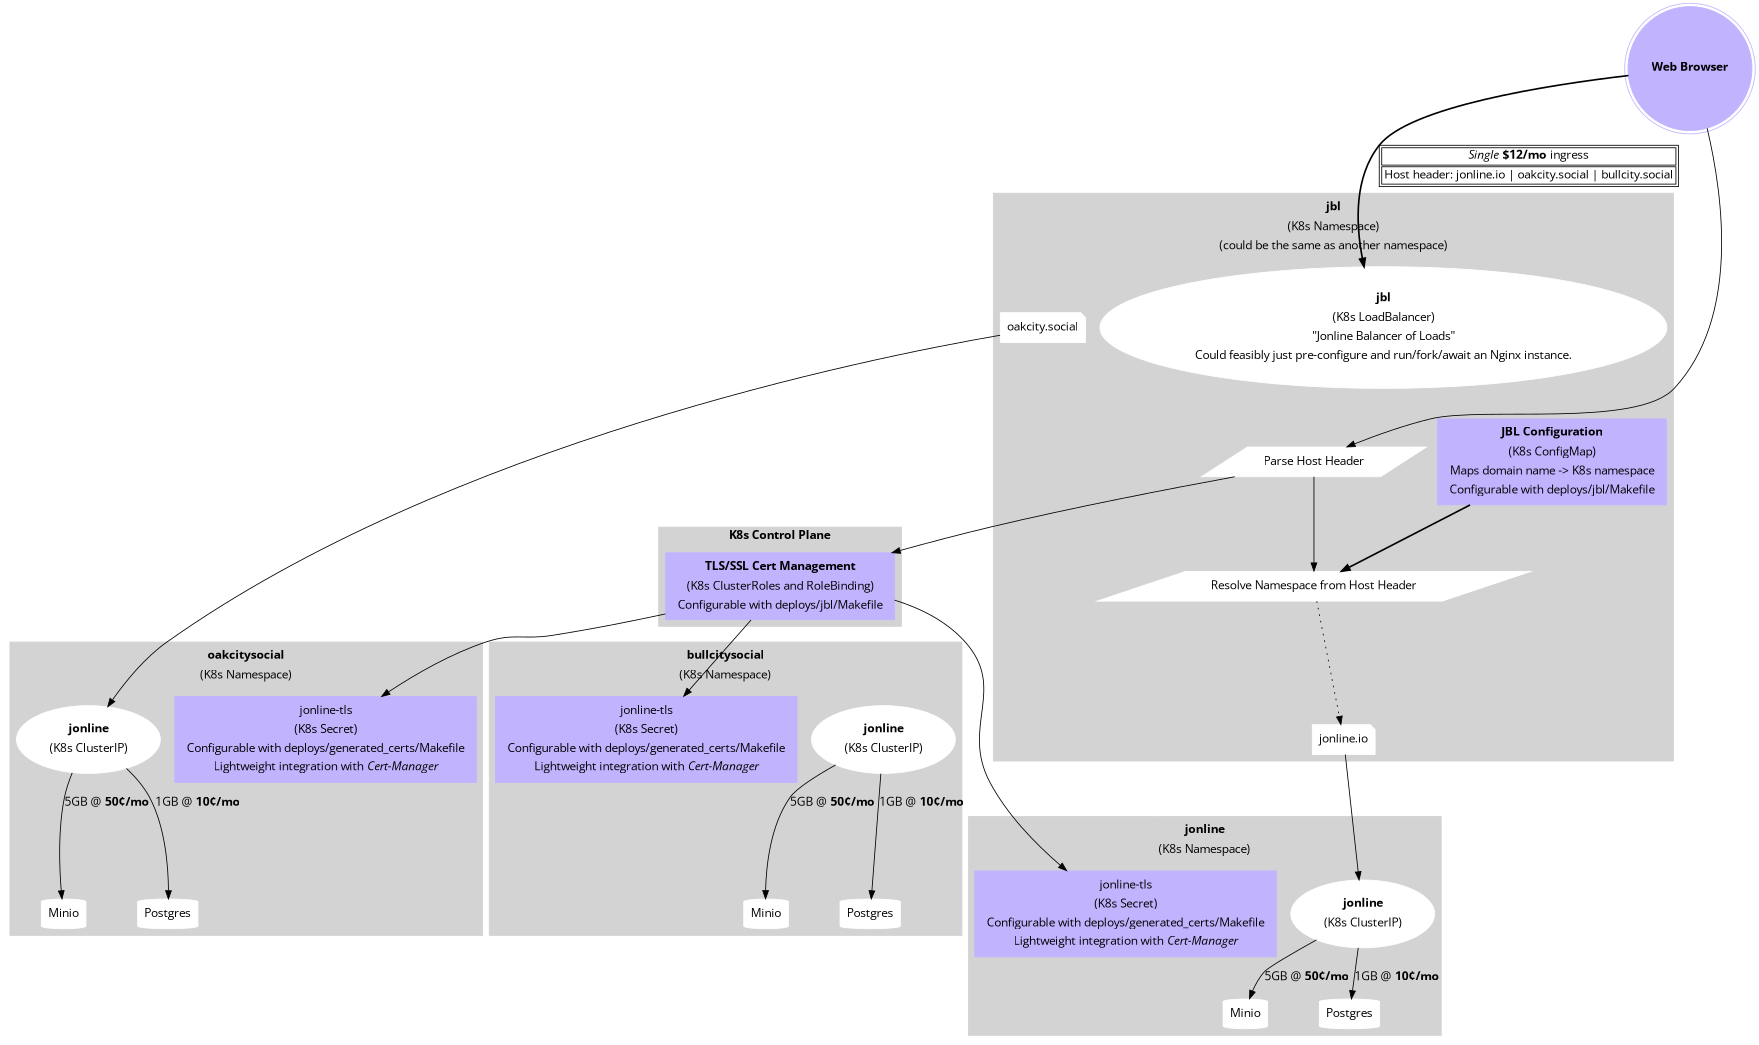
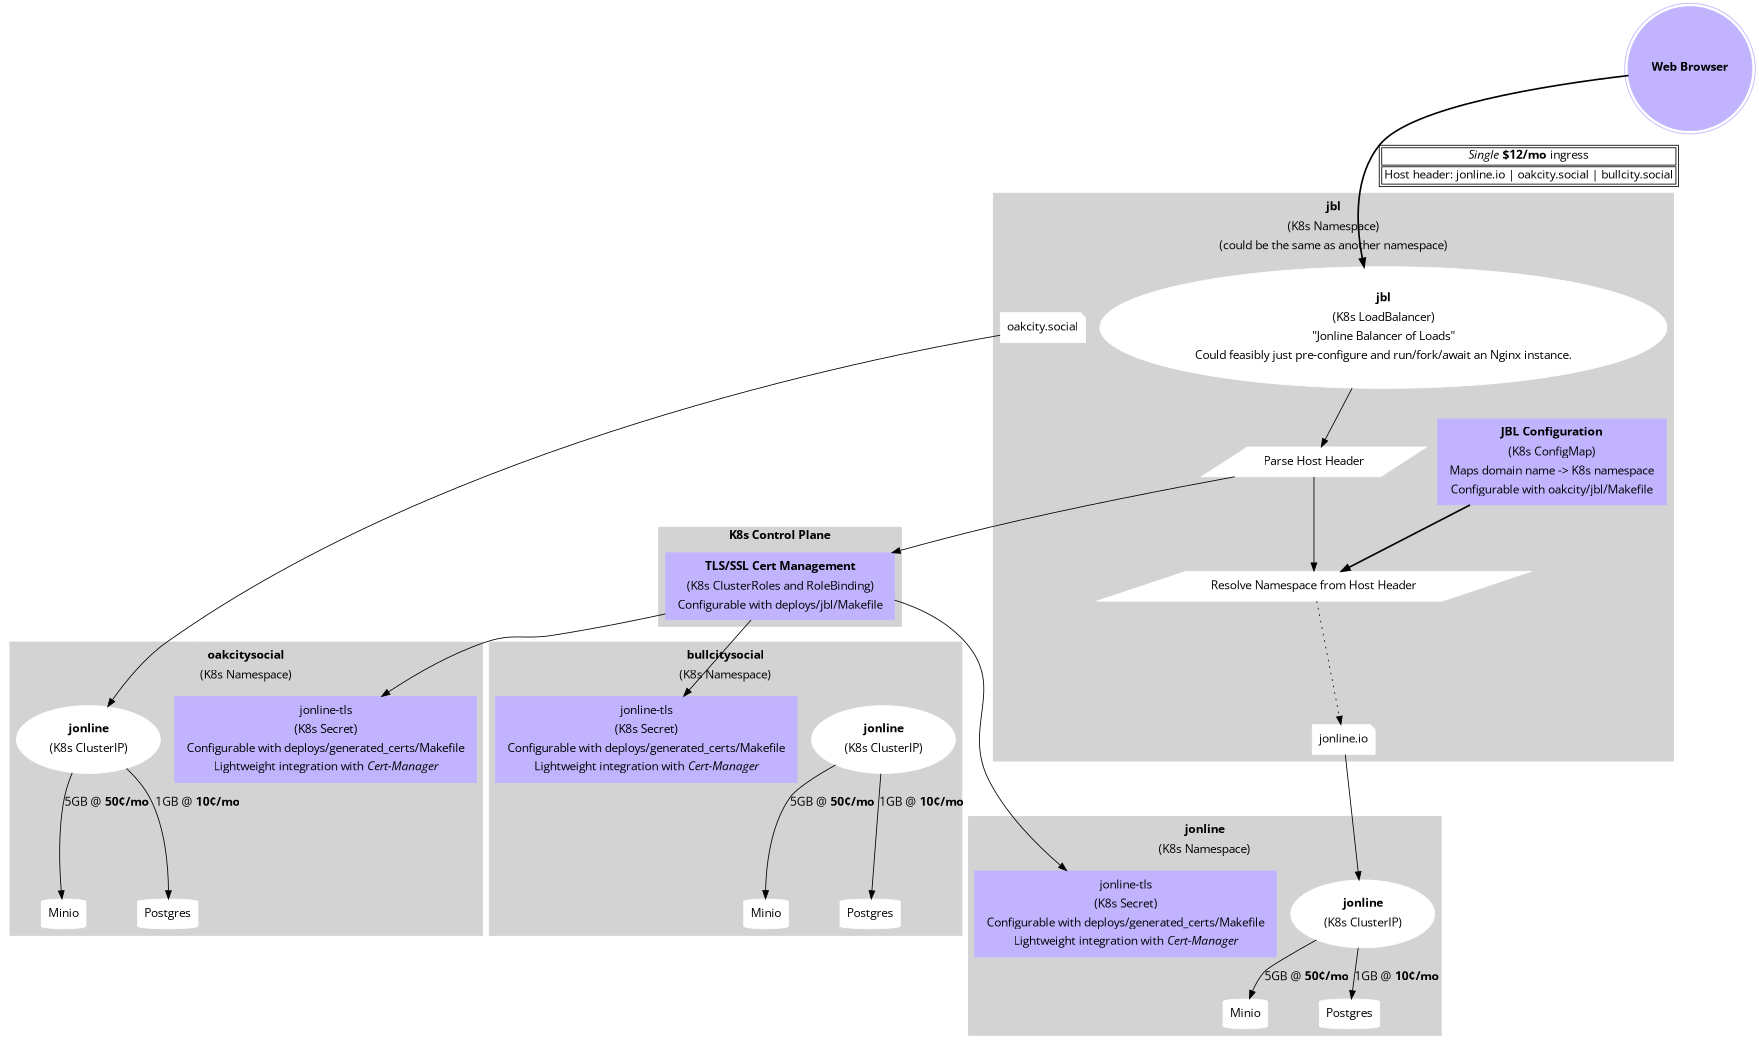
edge "Web Browser" -> "Parse Host Header": now "jbl" -> "Parse Host Header"
node "JBL Configuration": text "Configurable with deploys/jbl/Makefile" -> "Configurable with oakcity/jbl/Makefile"
